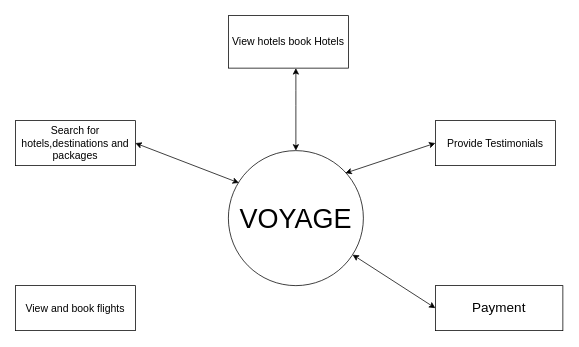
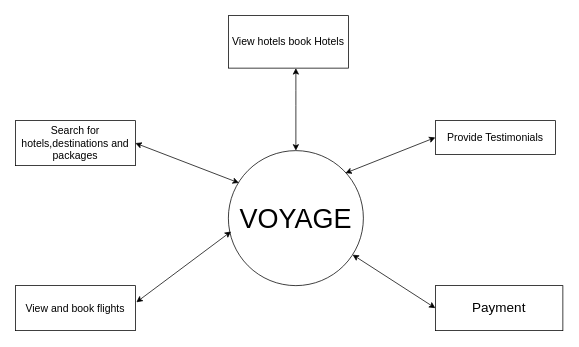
node "Provide Testimonials": size 120x45 -> 120x34
edge "VOYAGE" -- "View and book flights": added
